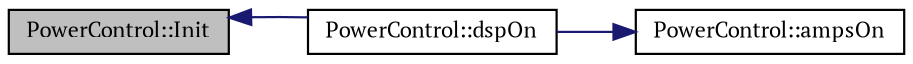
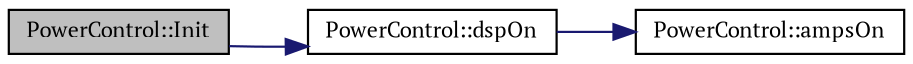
edge "PowerControl::dspOn" -> "PowerControl::Init": reversed
